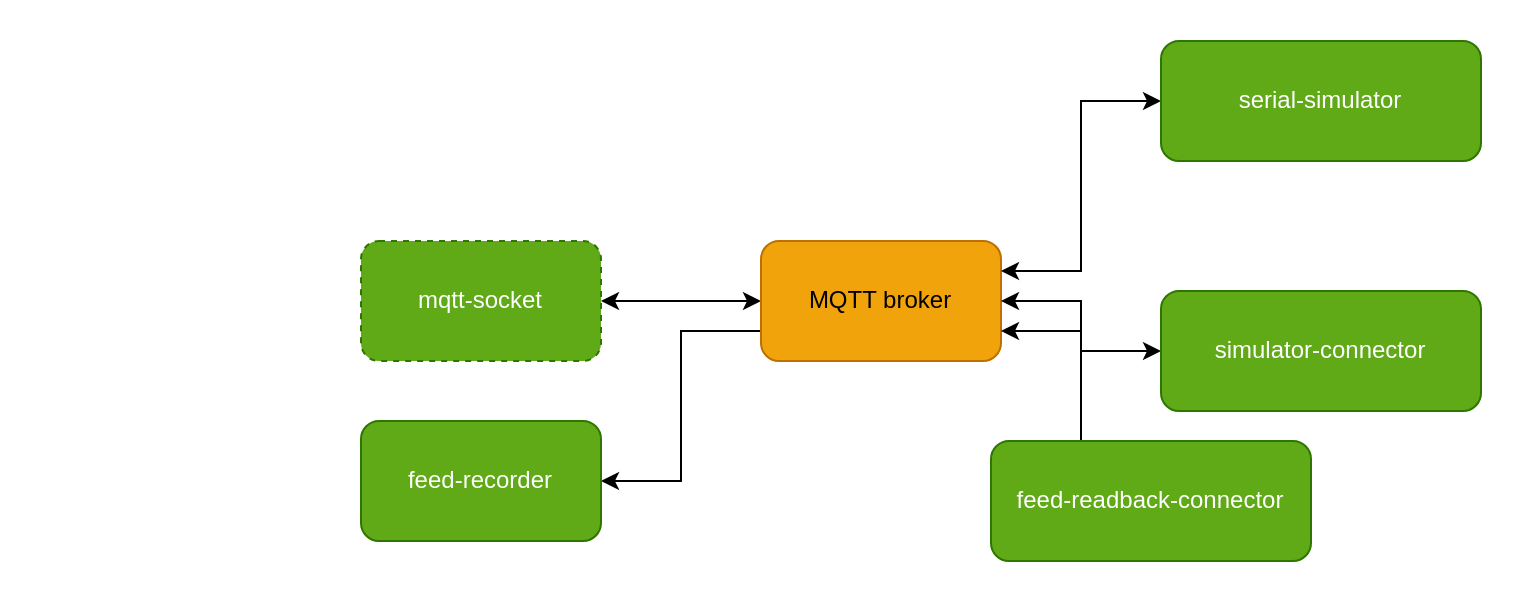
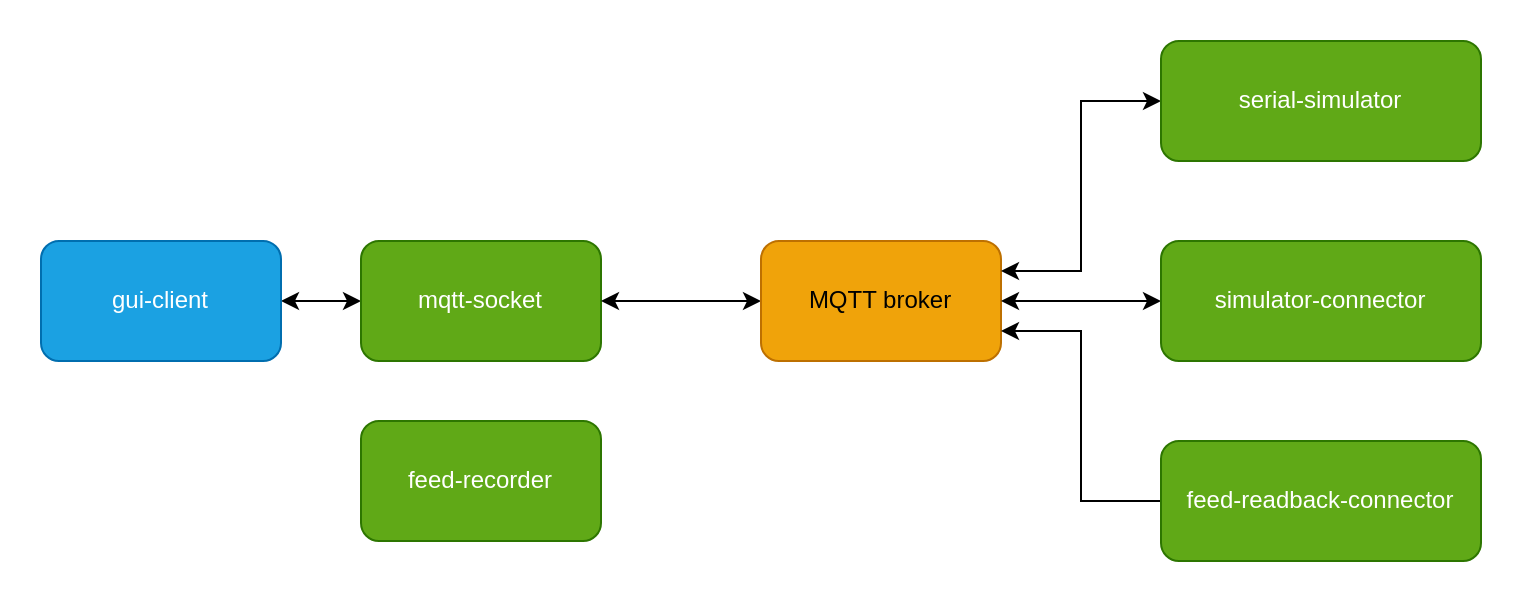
node "gui-client": added
edge "gui-client" -- "mqtt-socket": added
node "mqtt-socket": style dashed -> solid
node "simulator-connector": moved (1321, 351) -> (1321, 301)
edge "MQTT broker" -> "feed-recorder": removed
node "feed-readback-connector": moved (1151, 501) -> (1321, 501)
